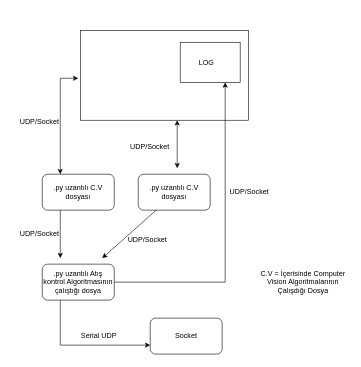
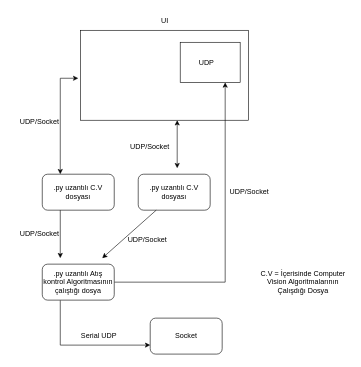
node "UI": added
node "LOG": label "LOG" -> "UDP"
